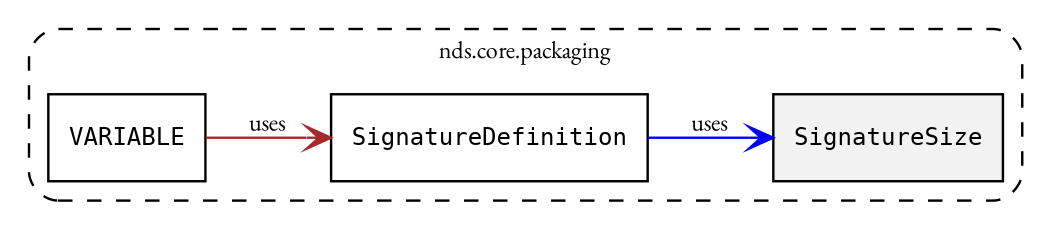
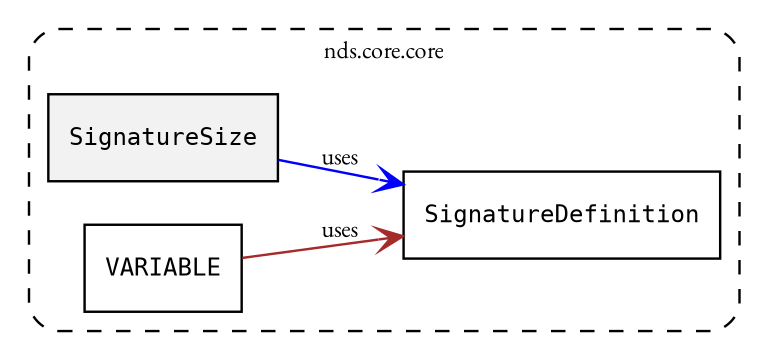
cluster "nds.core.packaging": label "nds.core.packaging" -> "nds.core.core"
edge "SignatureDefinition" -> "SignatureSize": reversed
